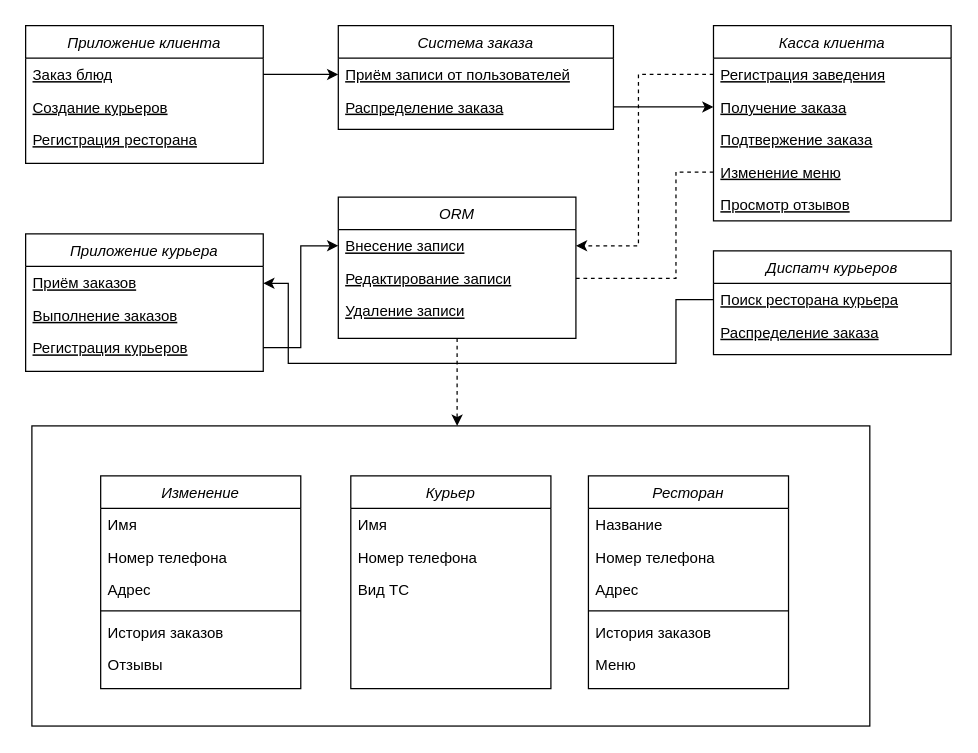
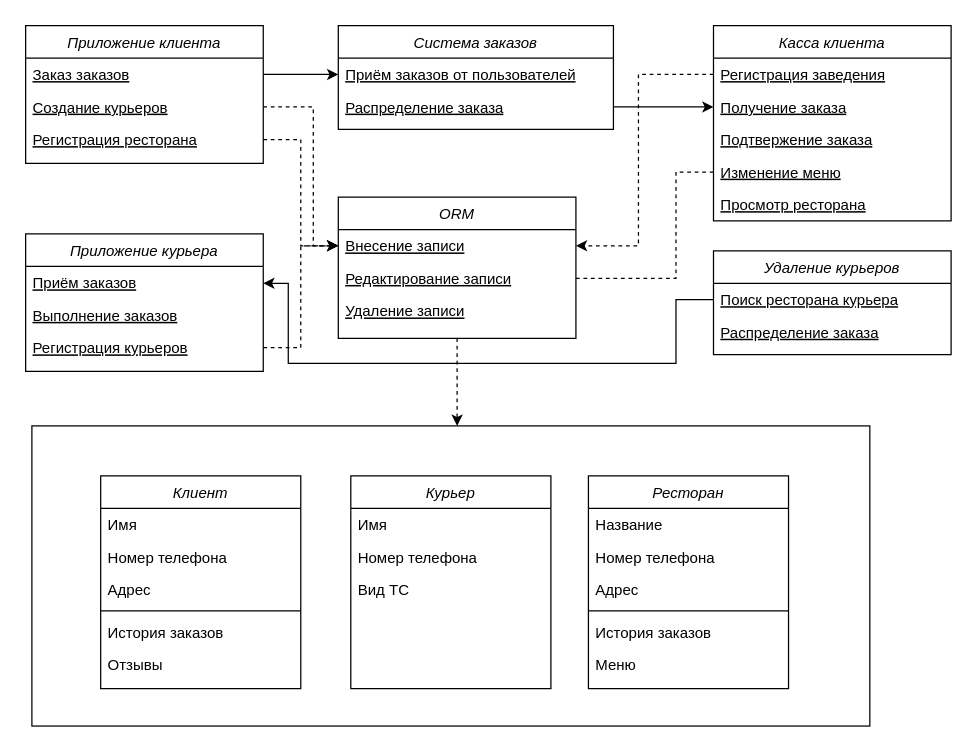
node "Система заказа": label "Система заказа" -> "Система заказов"
node "Заказ блюд": label "Заказ блюд" -> "Заказ заказов"
node "Приём записи от пользователей": label "Приём записи от пользователей" -> "Приём заказов от пользователей"
edge "Создание курьеров" -> "Внесение записи": added
edge "Регистрация ресторана" -> "Внесение записи": added
node "Просмотр отзывов": label "Просмотр отзывов" -> "Просмотр ресторана"
node "Диспатч курьеров": label "Диспатч курьеров" -> "Удаление курьеров"
edge "Регистрация курьеров" -> "Внесение записи": style solid -> dashed
node "Изменение": label "Изменение" -> "Клиент"
